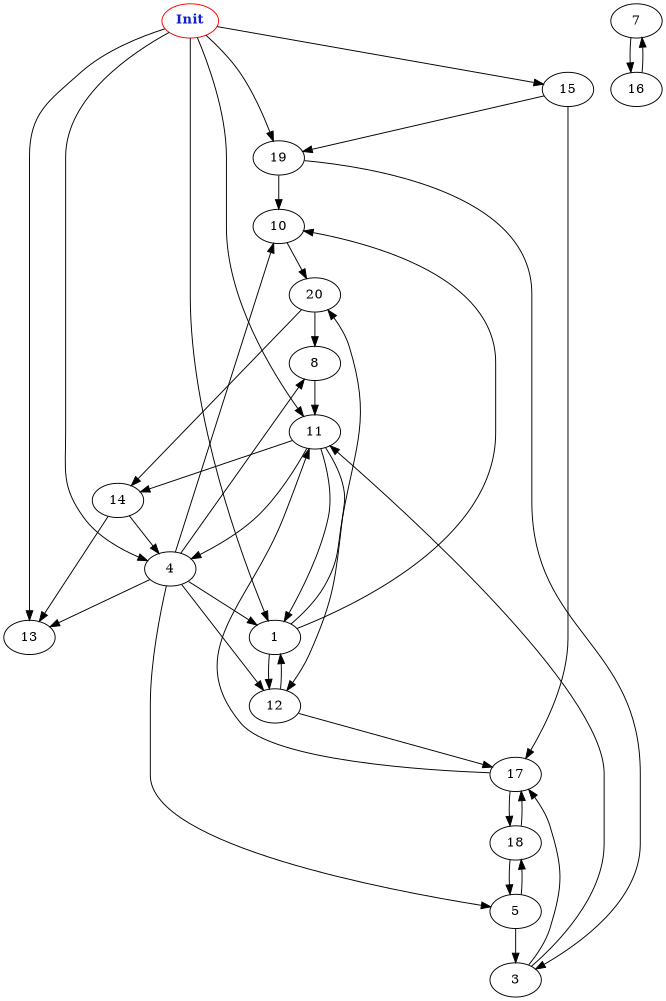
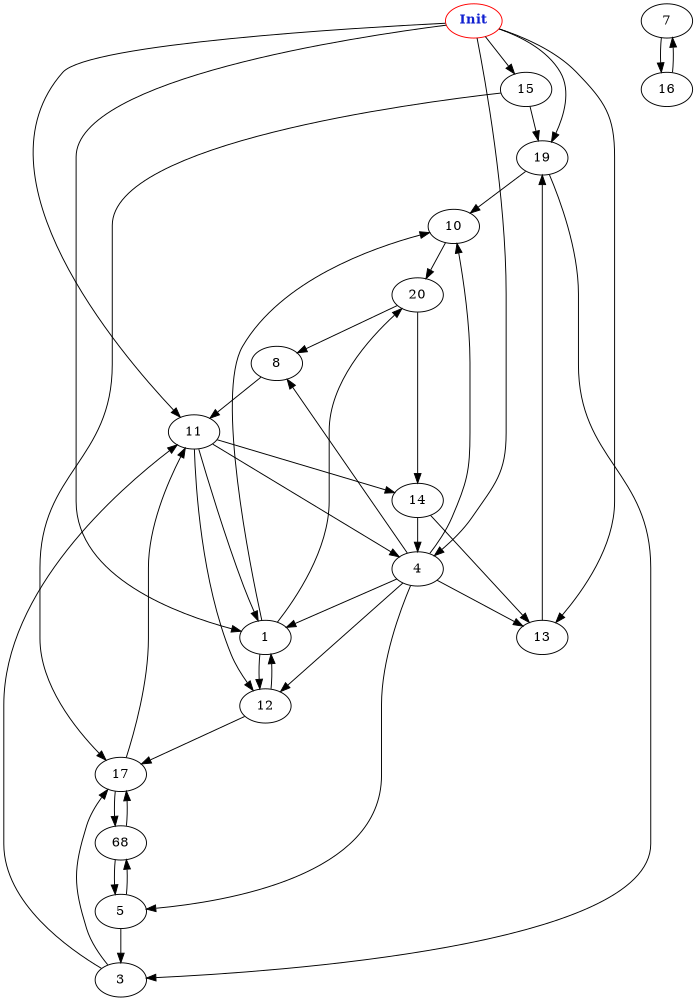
edge "13" -> "19": added
node "18": label "18" -> "68"
